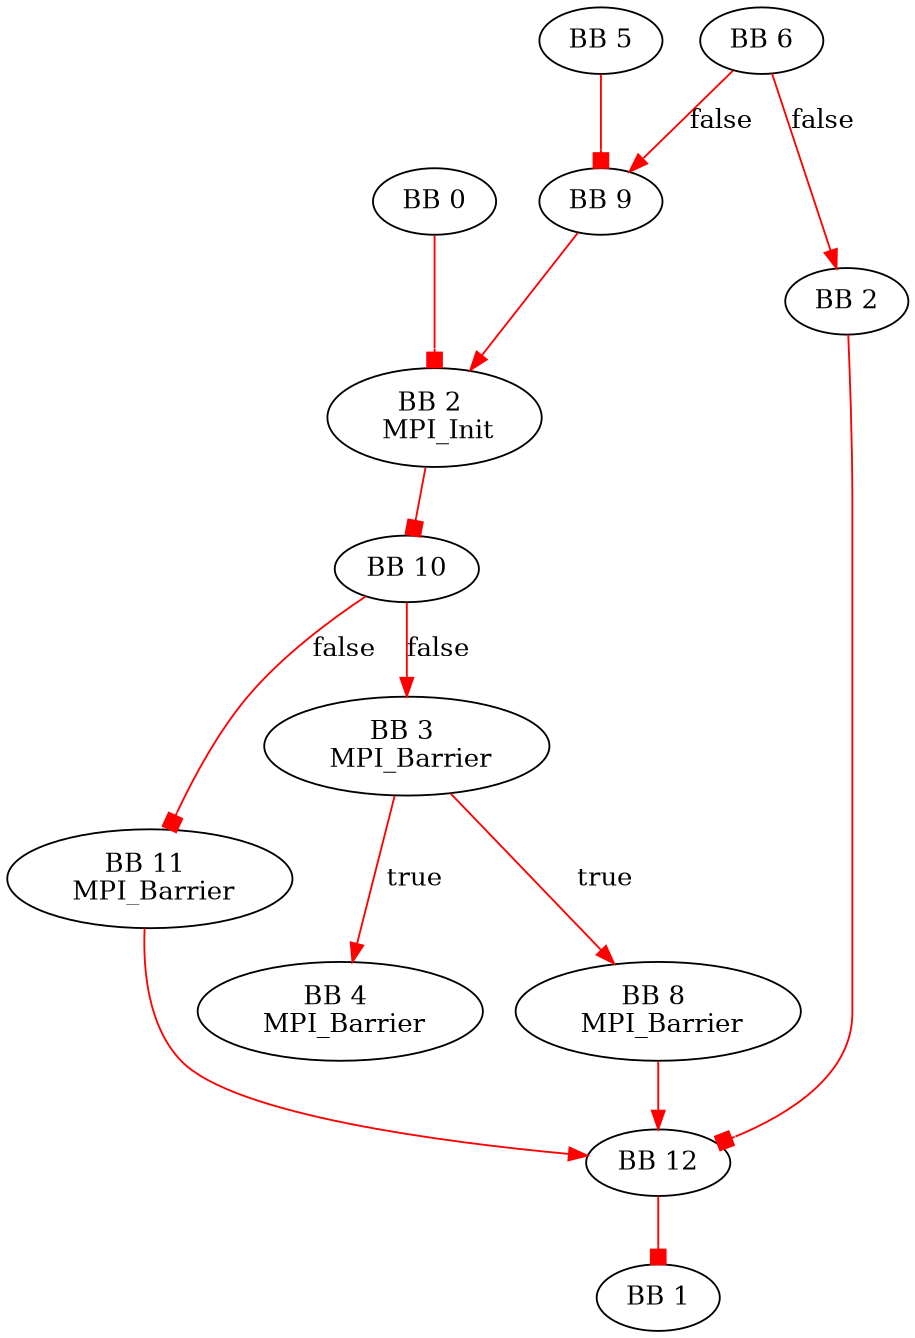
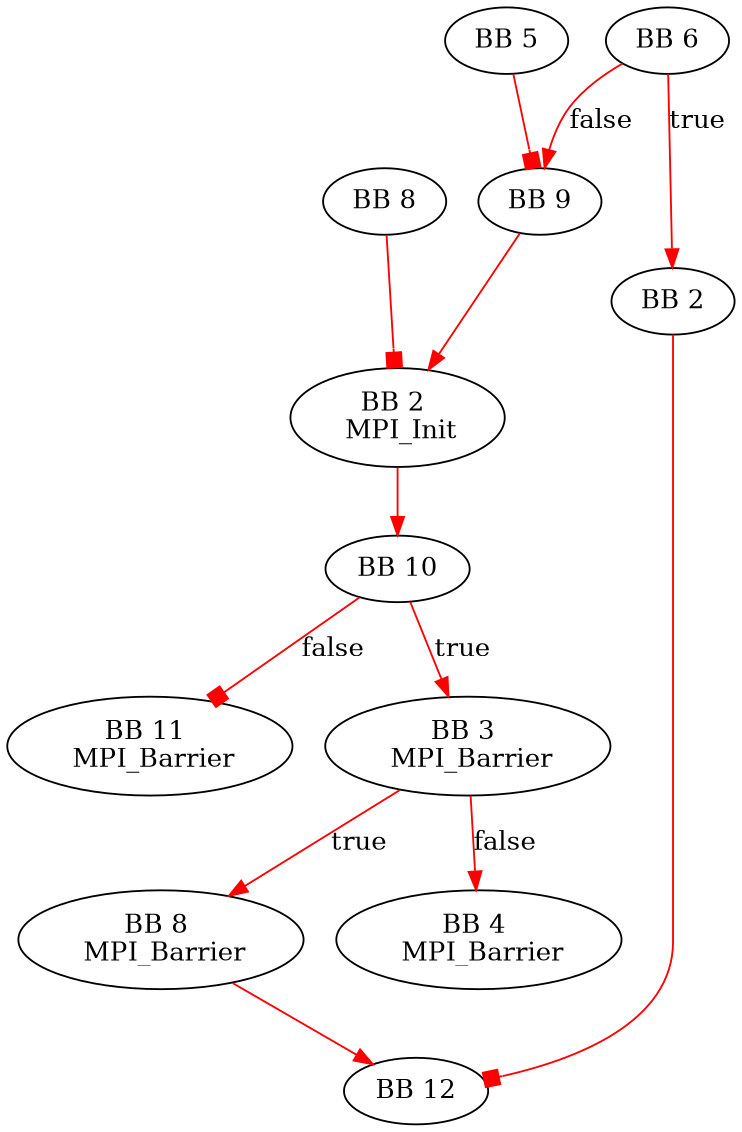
edge "BB 6" -> "BB 2": label "false" -> "true"
node "BB 0": label "BB 0" -> "BB 8"
edge "BB 2 MPI_Init" -> "BB 10": arrowhead box -> normal
edge "BB 10" -> "BB 3 MPI_Barrier": label "false" -> "true"
edge "BB 3 MPI_Barrier" -> "BB 4 MPI_Barrier": label "true" -> "false"
edge "BB 11 MPI_Barrier" -> "BB 12": removed
node "BB 1": removed
